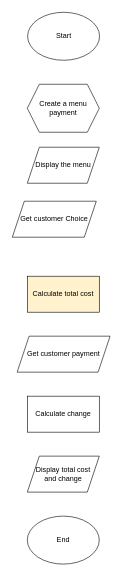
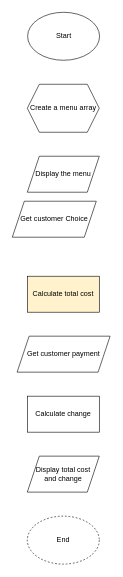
node "Create a menu payment": label "Create a menu payment" -> "Create a menu array"
node "Display the menu": moved (63, 165) -> (63, 174)
node "End": style solid -> dashed
